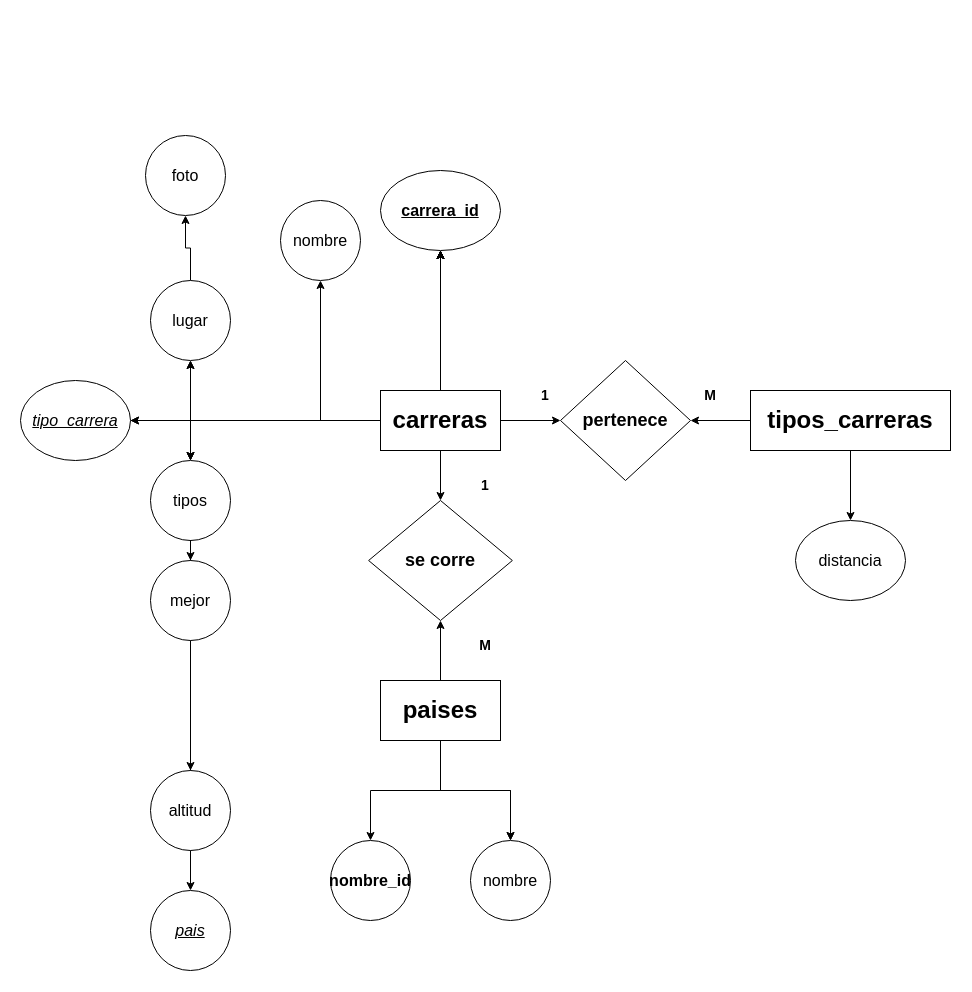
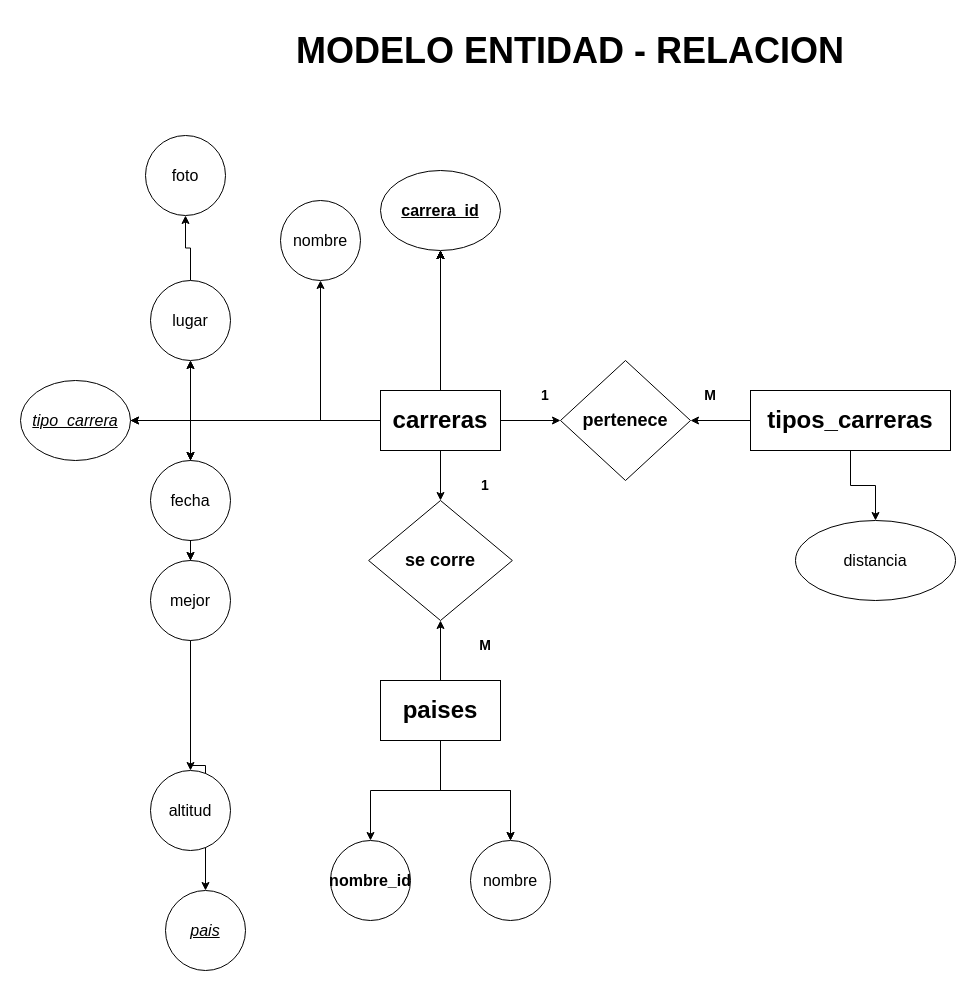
node "MODELO ENTIDAD - RELACION": added
node "tipos": label "tipos" -> "fecha"
edge "carreras" -> "mejor": added
node "distancia": size 110x80 -> 160x80
node "pais": moved (191, 931) -> (206, 931)
